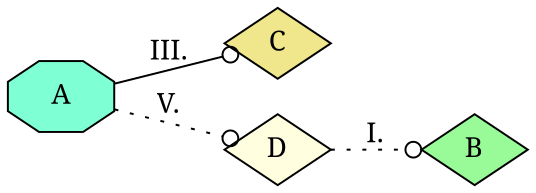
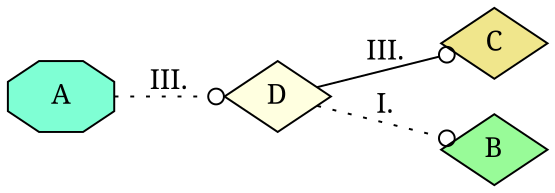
edge "A" -> "C": now "D" -> "C"
edge "A" -> "D": label "V." -> "III."
